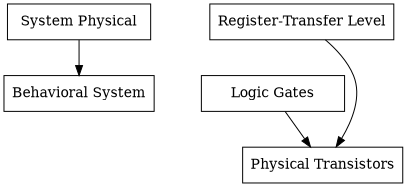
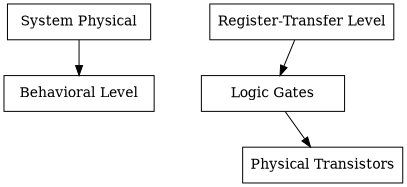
edge "Register-Transfer Level" -> "Physical Transistors": now "Register-Transfer Level" -> "Logic Gates"
node "Behavioral System": label "Behavioral System" -> "Behavioral Level"
